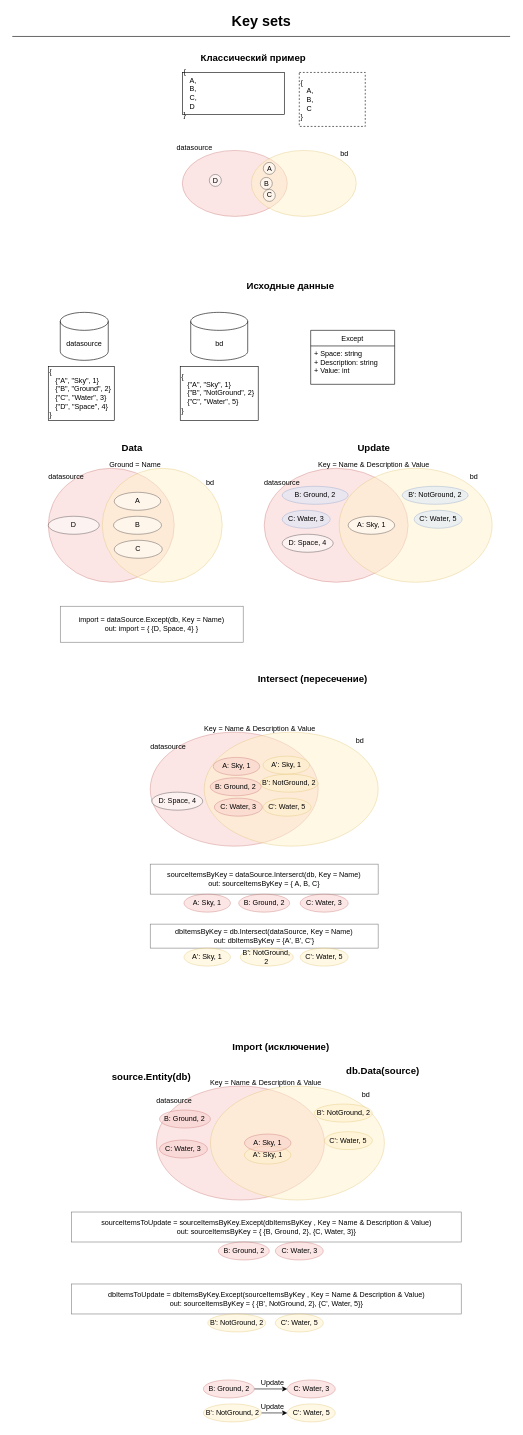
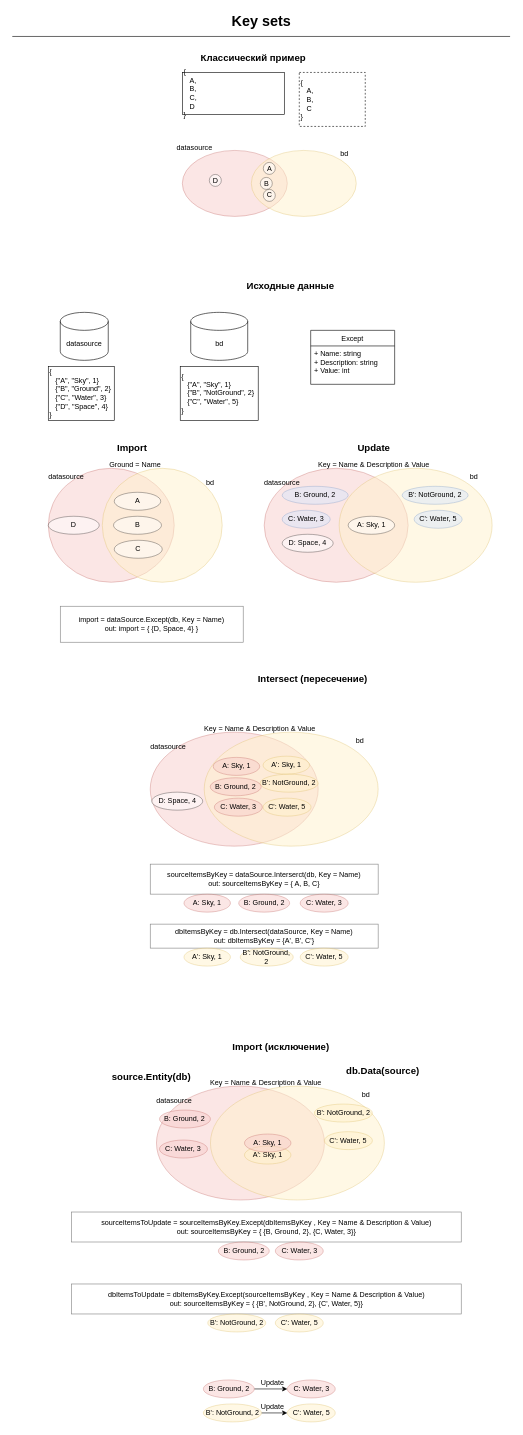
node "+ Space: string + Description: string + Value: int": label "+ Space: string + Description: string + Value: int" -> "+ Name: string + Description: string + Value: int"
node "Data": label "Data" -> "Import"
